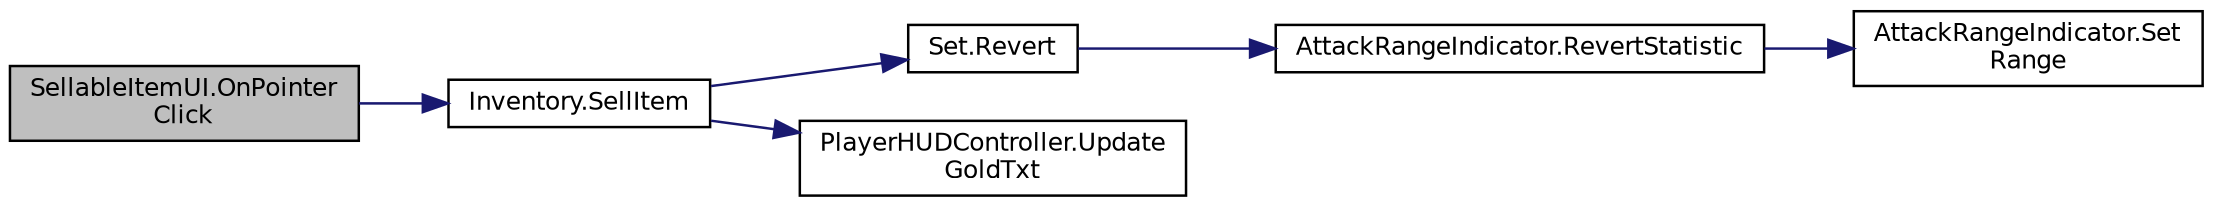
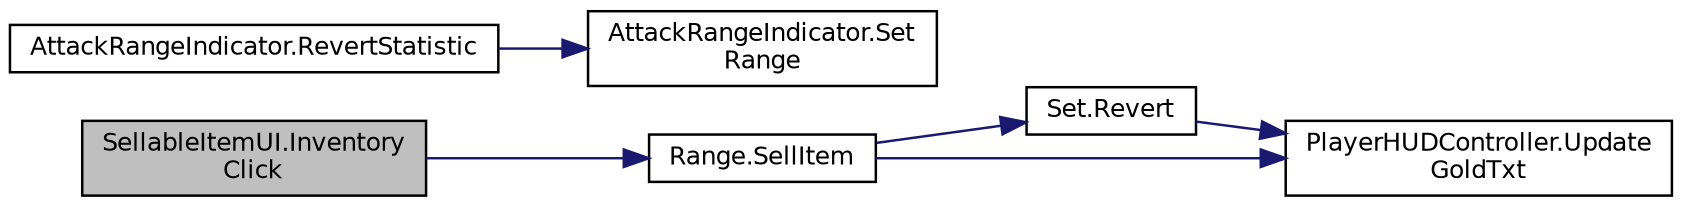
edge "Set.Revert" -> "AttackRangeIndicator.RevertStatistic": now "Set.Revert" -> "PlayerHUDController.Update GoldTxt"
node "SellableItemUI.OnPointer Click": label "SellableItemUI.OnPointer Click" -> "SellableItemUI.Inventory Click"
node "Inventory.SellItem": label "Inventory.SellItem" -> "Range.SellItem"
